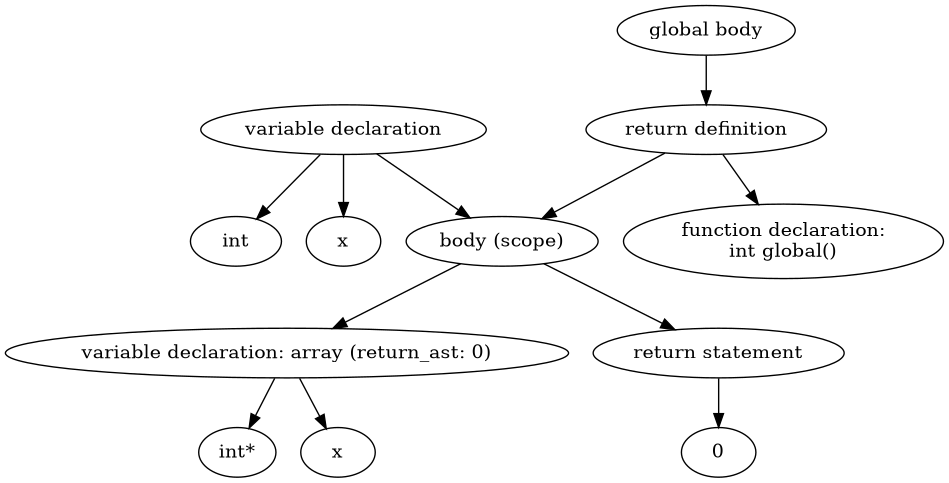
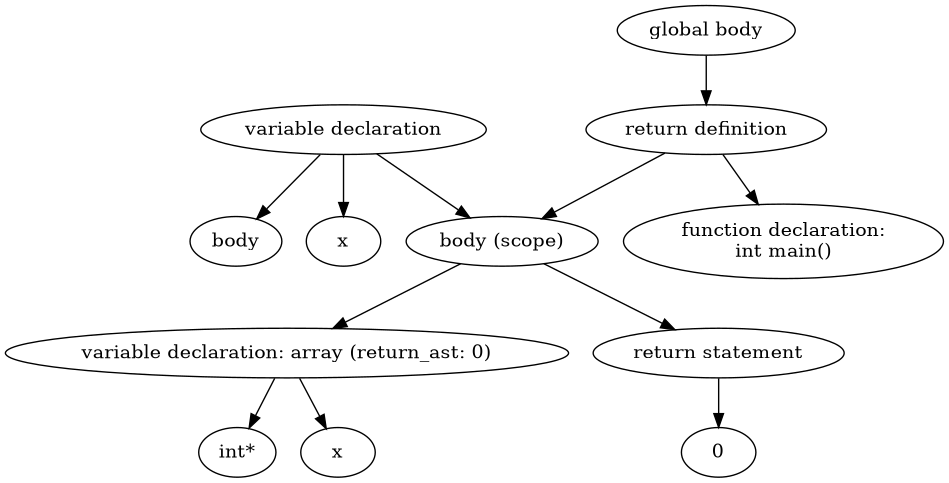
node "int": label "int" -> "body"
node "function declaration: int global()": label "function declaration: int global()" -> "function declaration: int main()"
